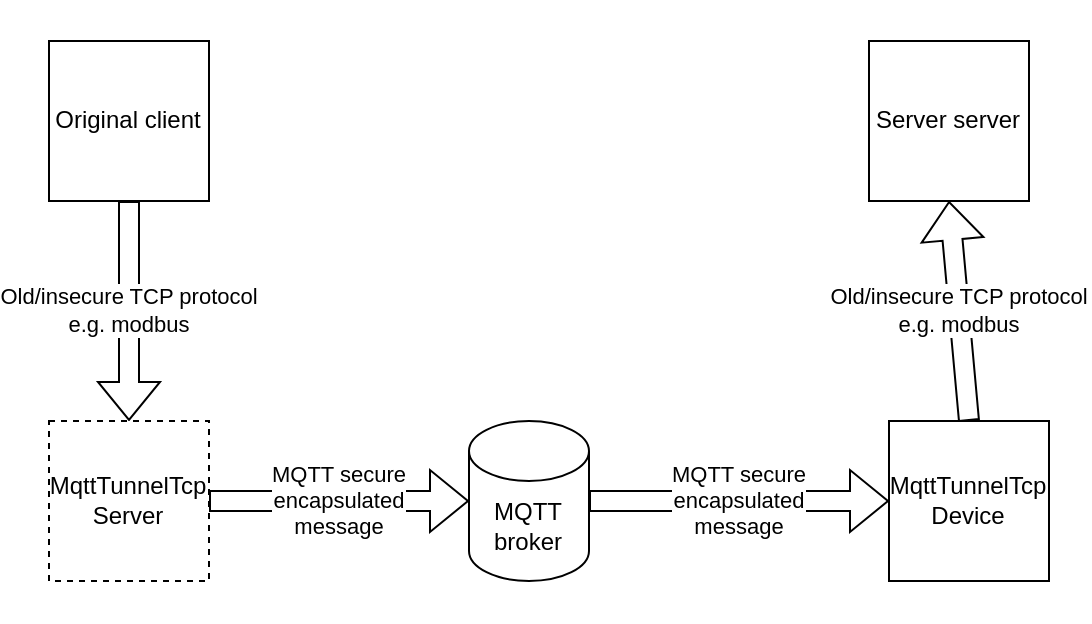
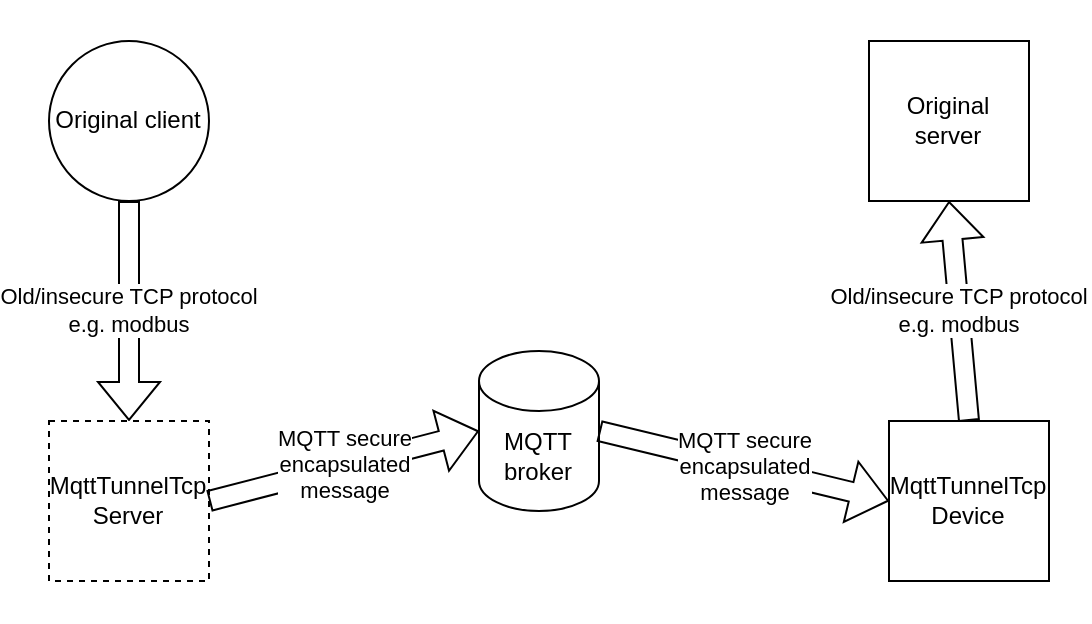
node "Original client": shape rectangle -> ellipse
node "Server server": label "Server server" -> "Original server"
node "MQTT broker": moved (529, 501) -> (539, 431)
